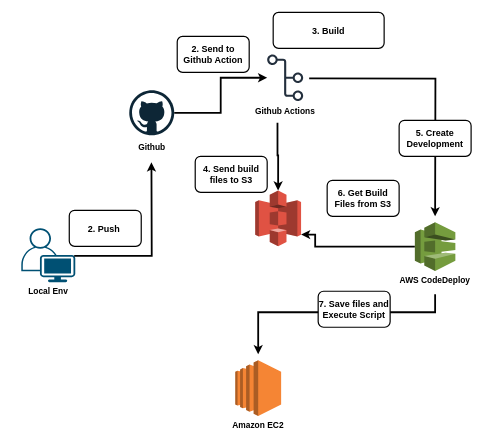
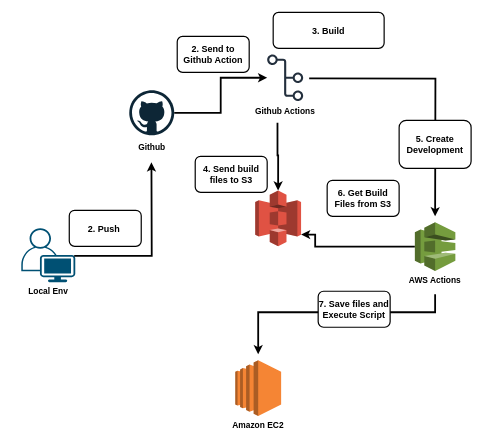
node "5. Create Development": size 72x36 -> 72x48
node "AWS CodeDeploy": label "AWS CodeDeploy" -> "AWS Actions"
